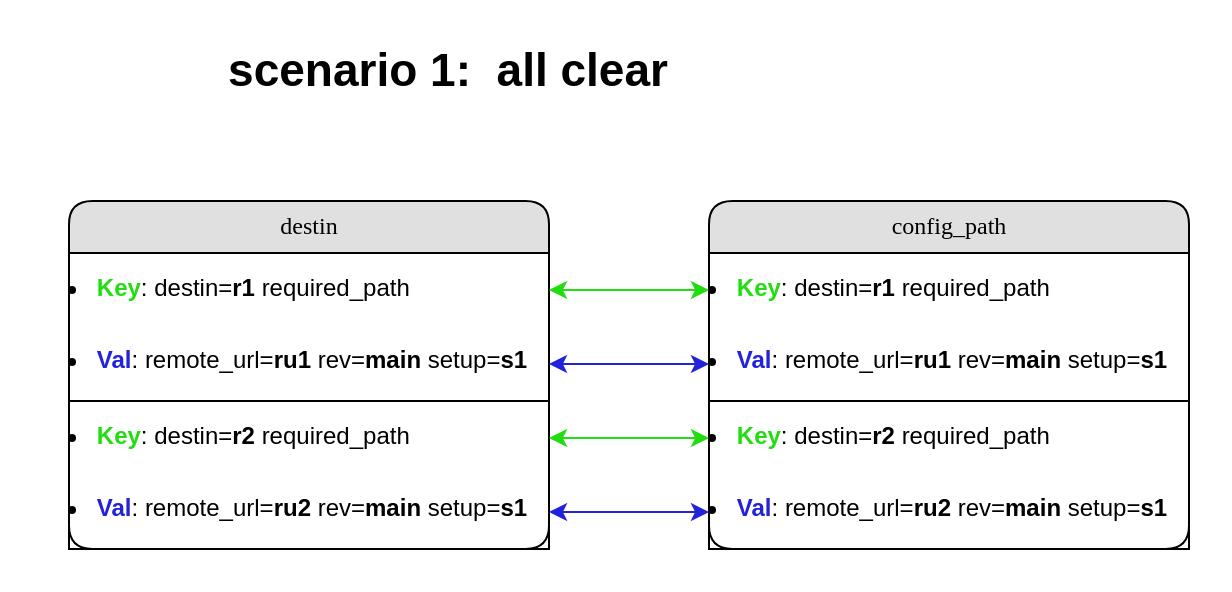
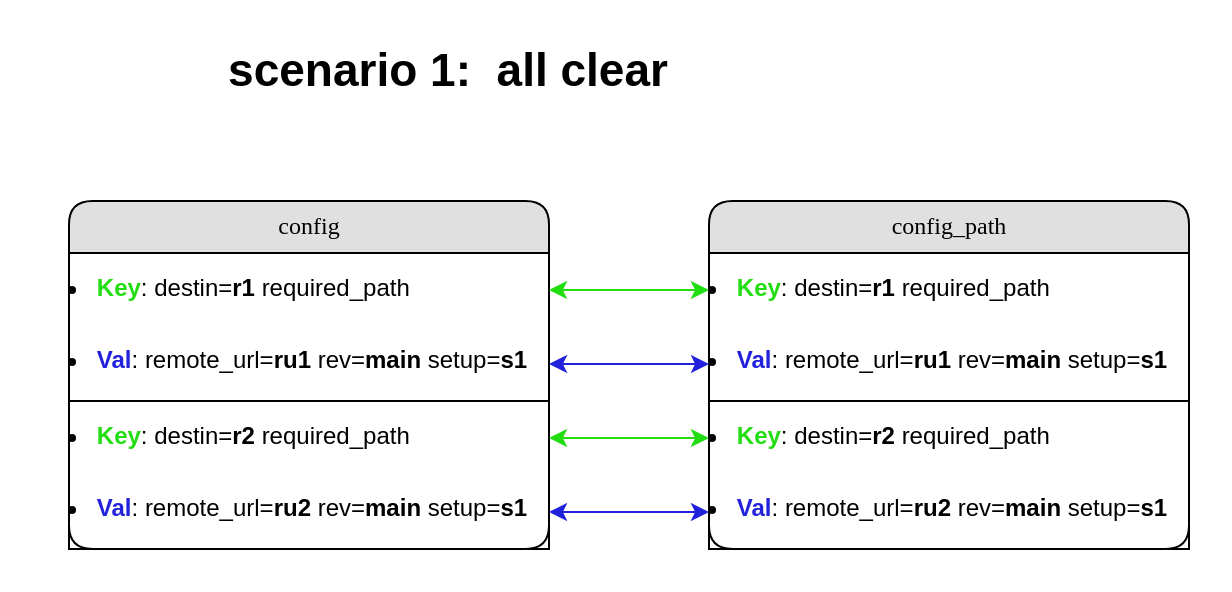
node "destin": label "destin" -> "config"
